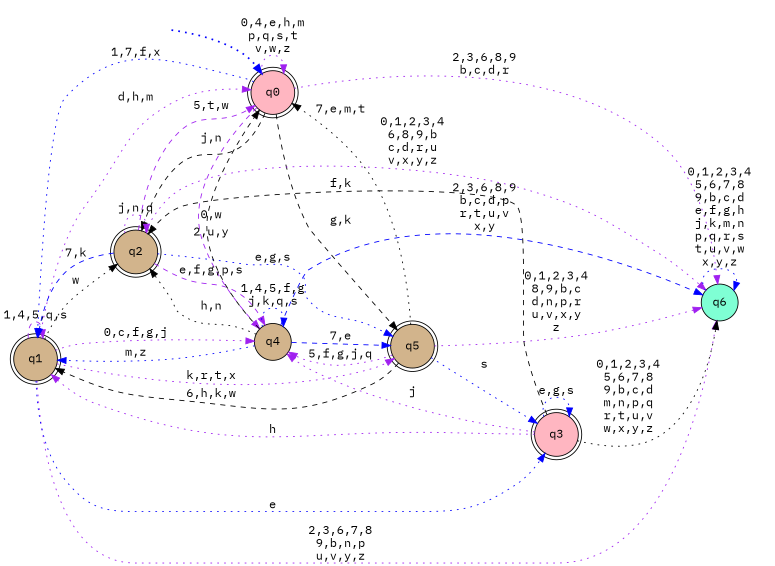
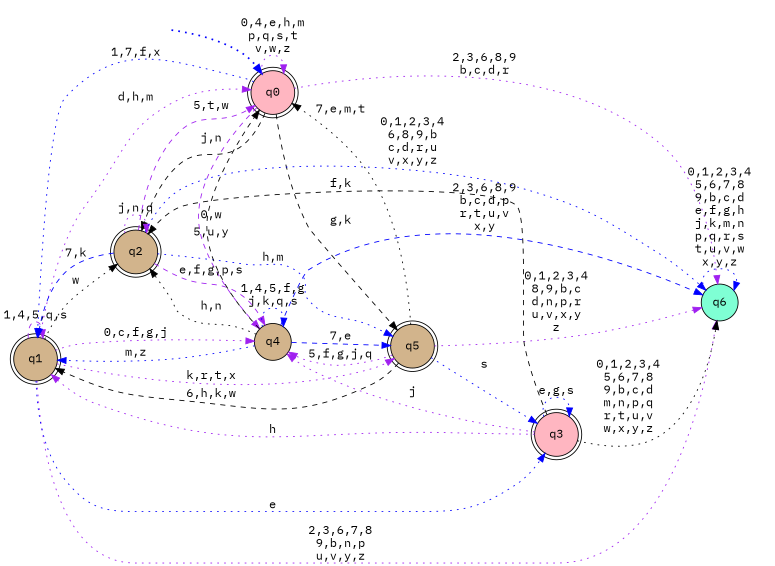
edge "q2" -> "q6": color purple -> blue
edge "q0" -> "q4": label "2,u,y" -> "5,u,y"
edge "q2" -> "q5": label "e,g,s" -> "h,m"
